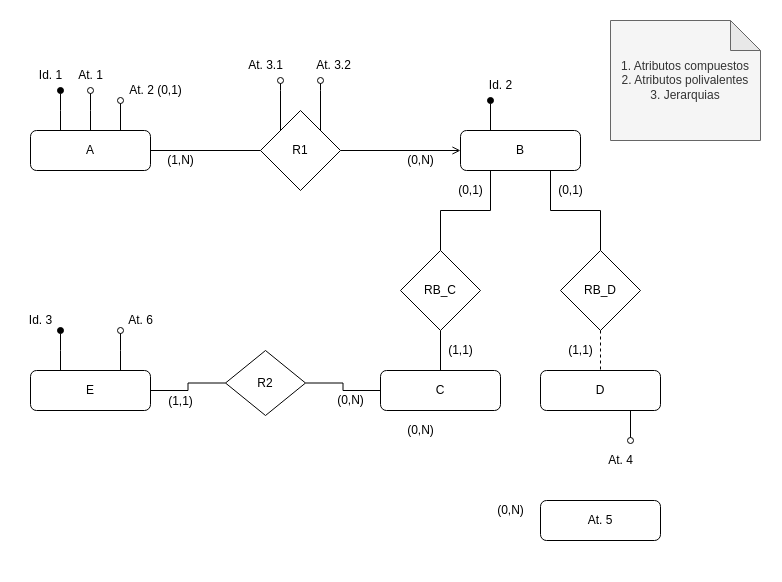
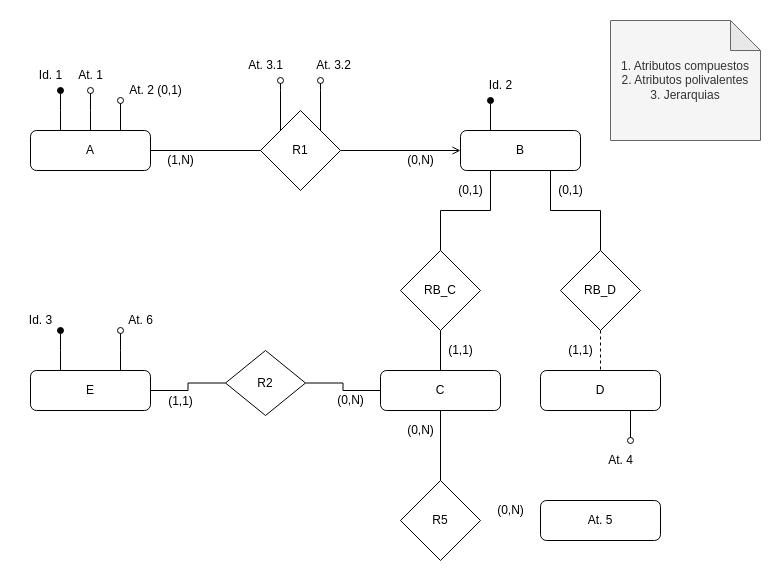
edge "C" -- "R5": added
node "R5": added
